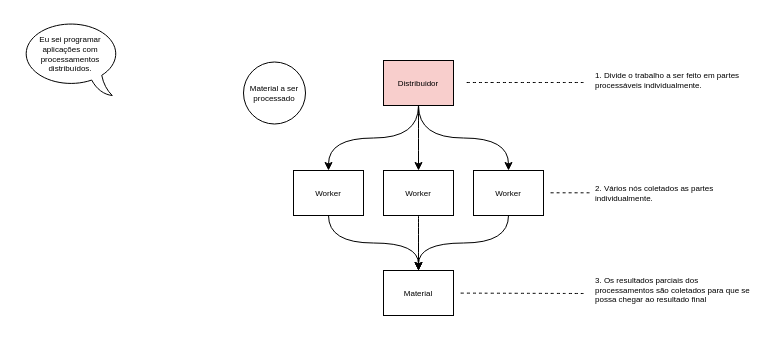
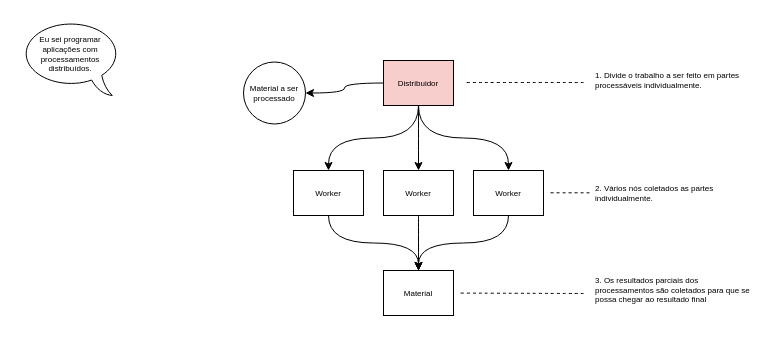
edge "Distribuidor" -> "Material a ser processado": added
